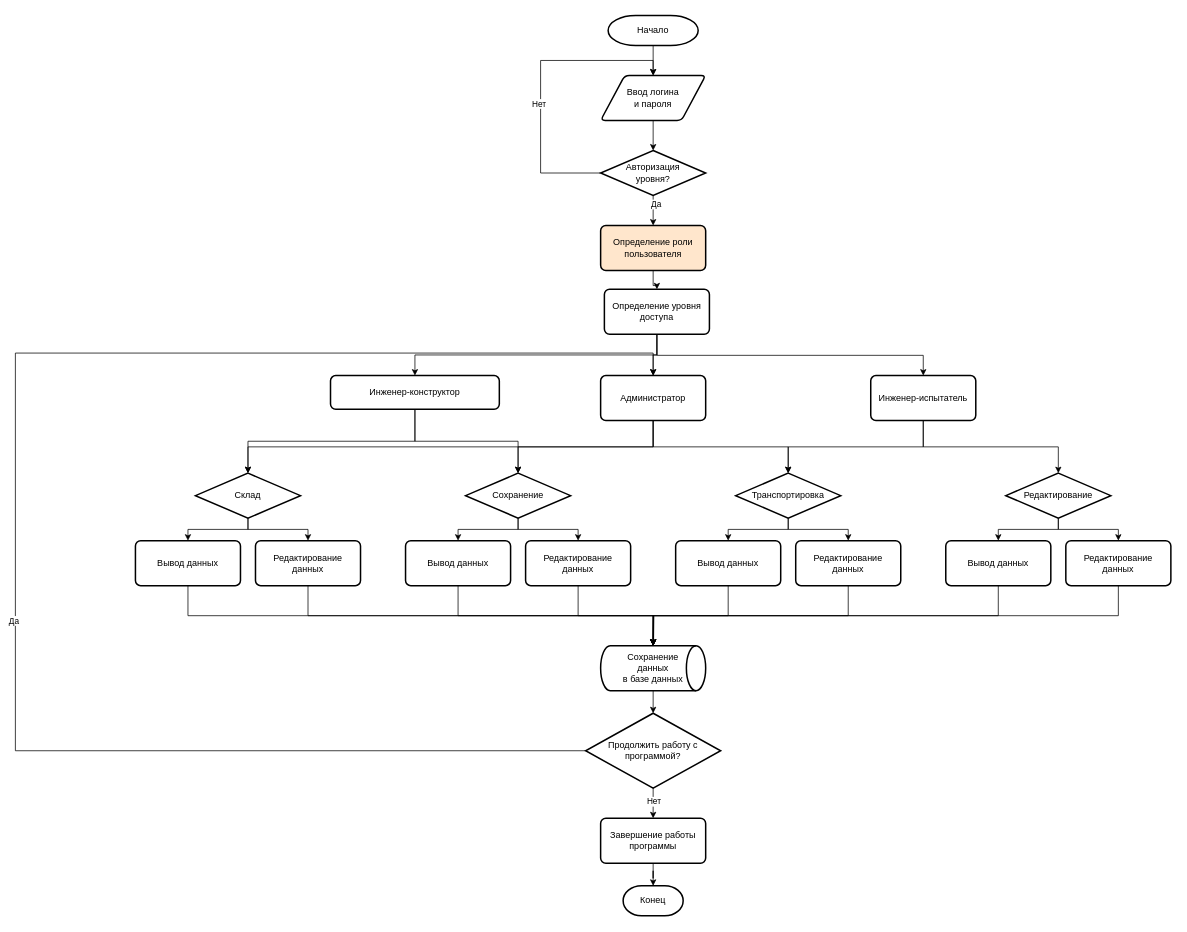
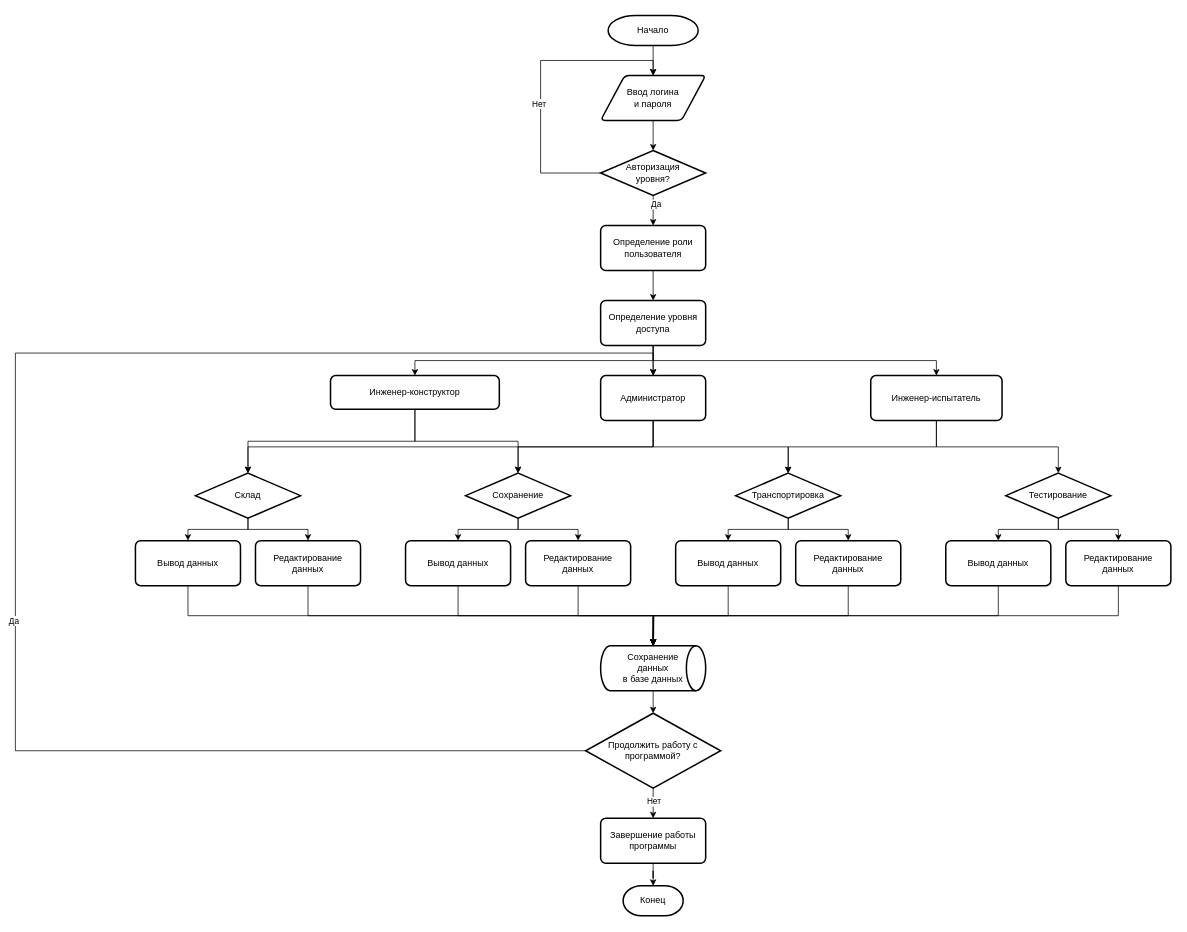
node "Определение роли пользователя": fillcolor #ffe6cc -> #ffffff
node "Определение уровня доступа": moved (657, 312) -> (653, 323)
node "Инженер-испытатель": size 105x45 -> 131x45
node "Редактирование": label "Редактирование" -> "Тестирование"
